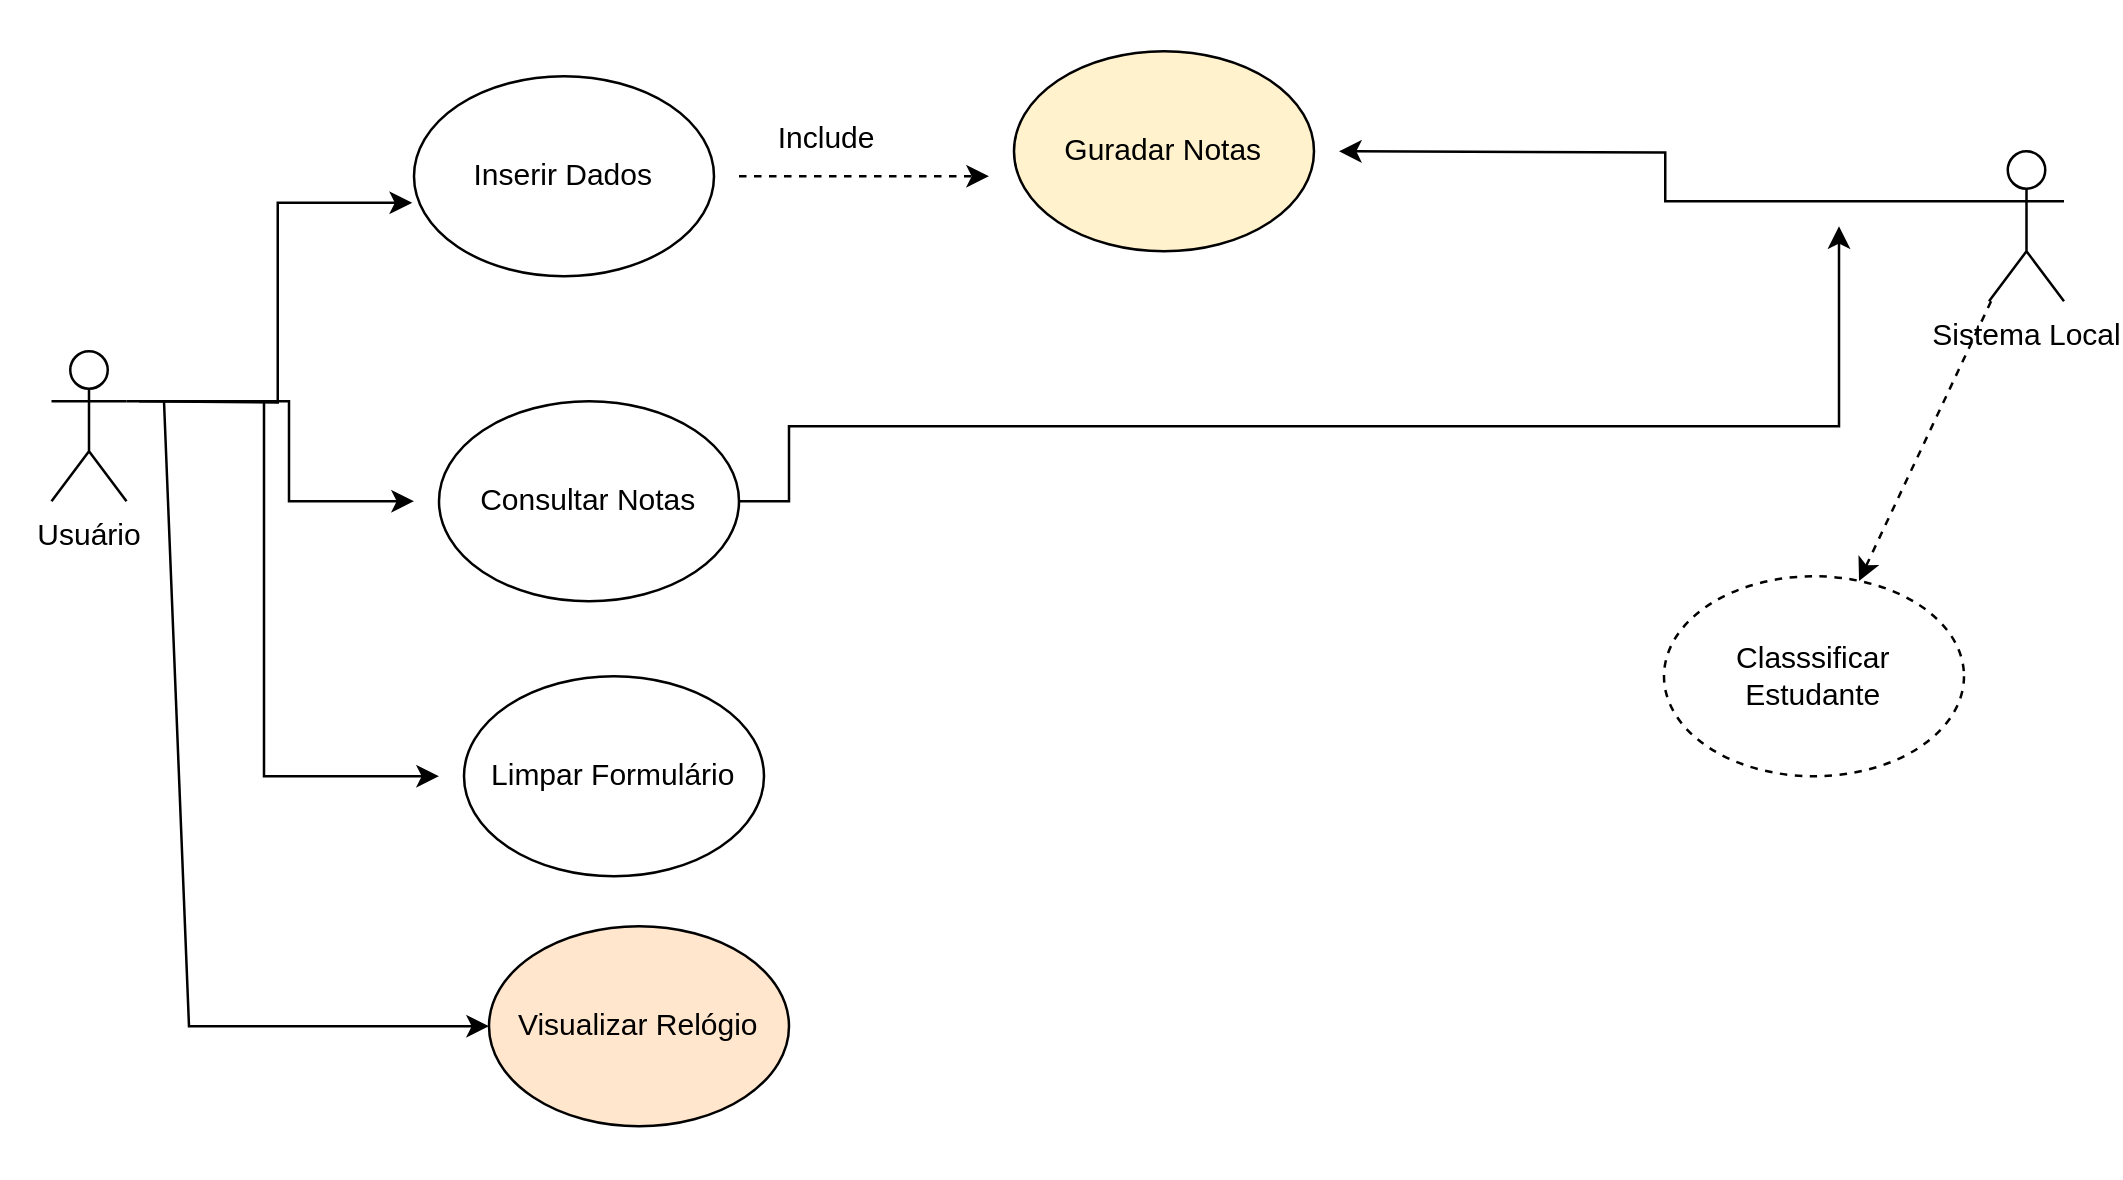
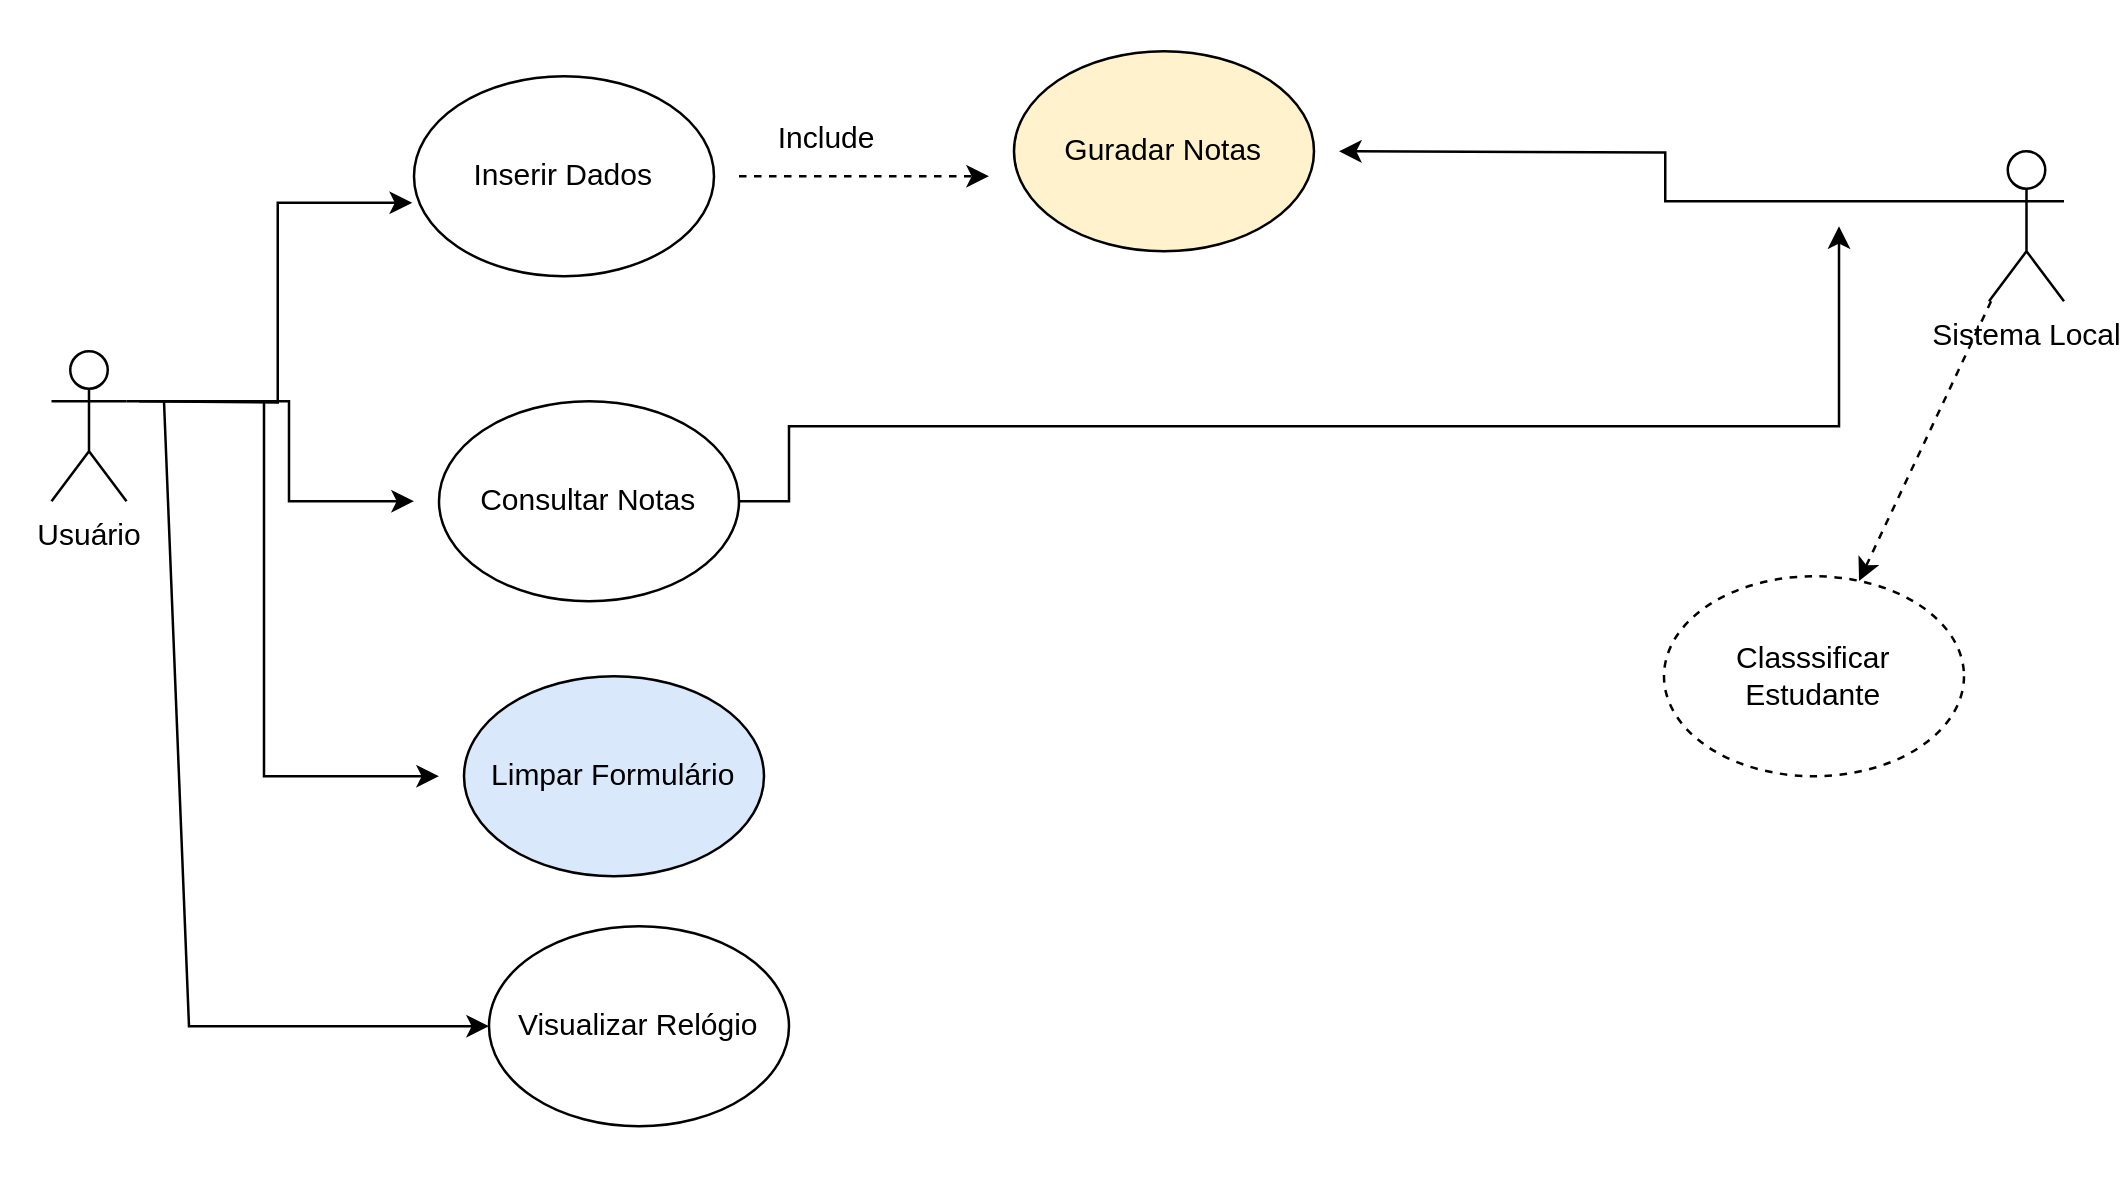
node "Limpar Formulário": fillcolor #ffffff -> #dae8fc
node "Visualizar Relógio": fillcolor #ffe6cc -> #ffffff
